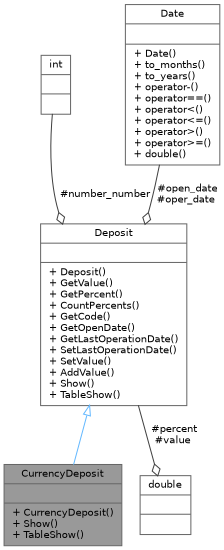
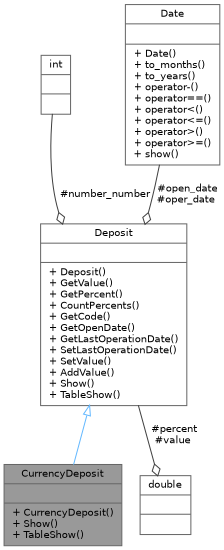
node "Date": text "+ double()" -> "+ show()"
